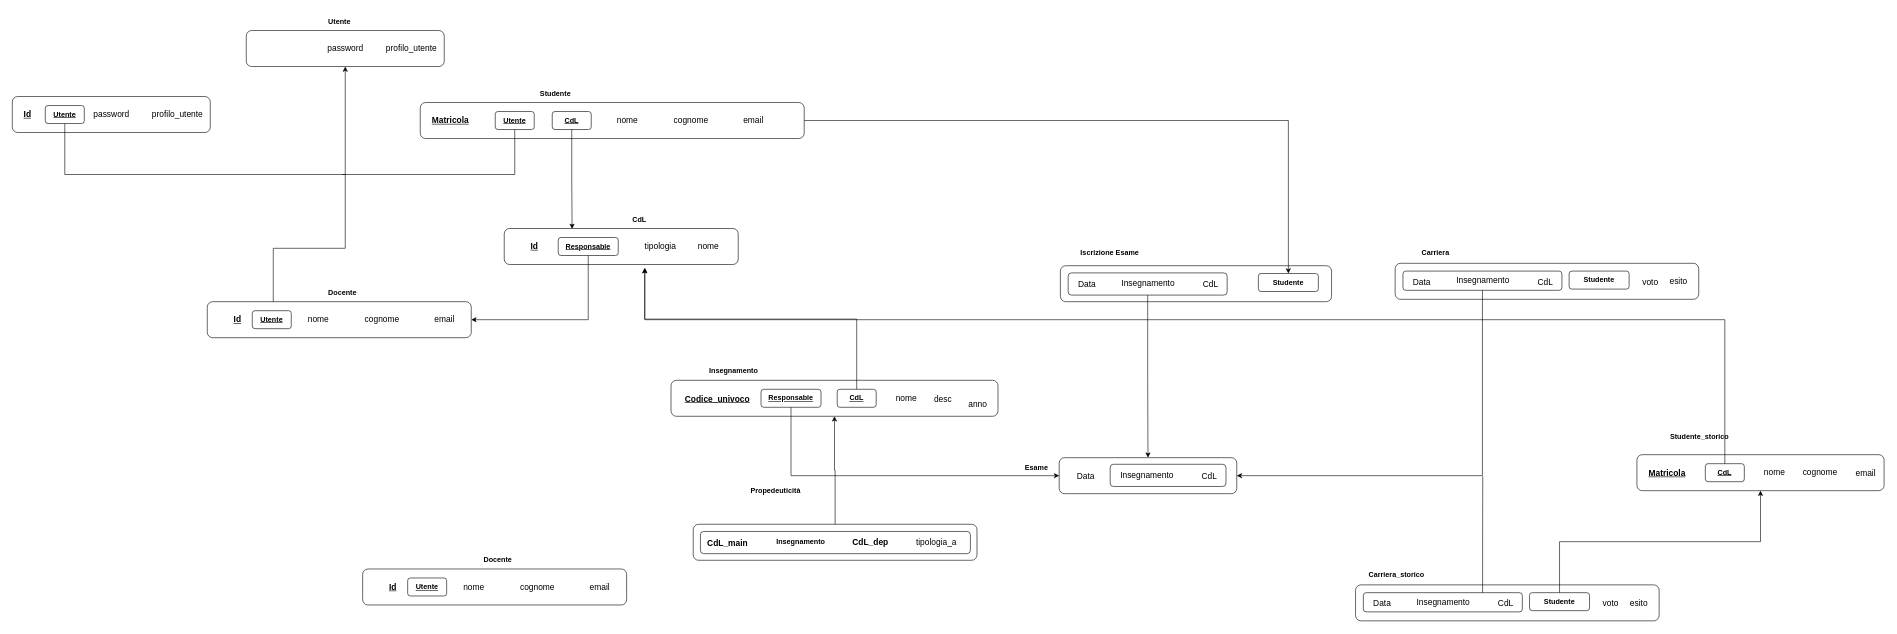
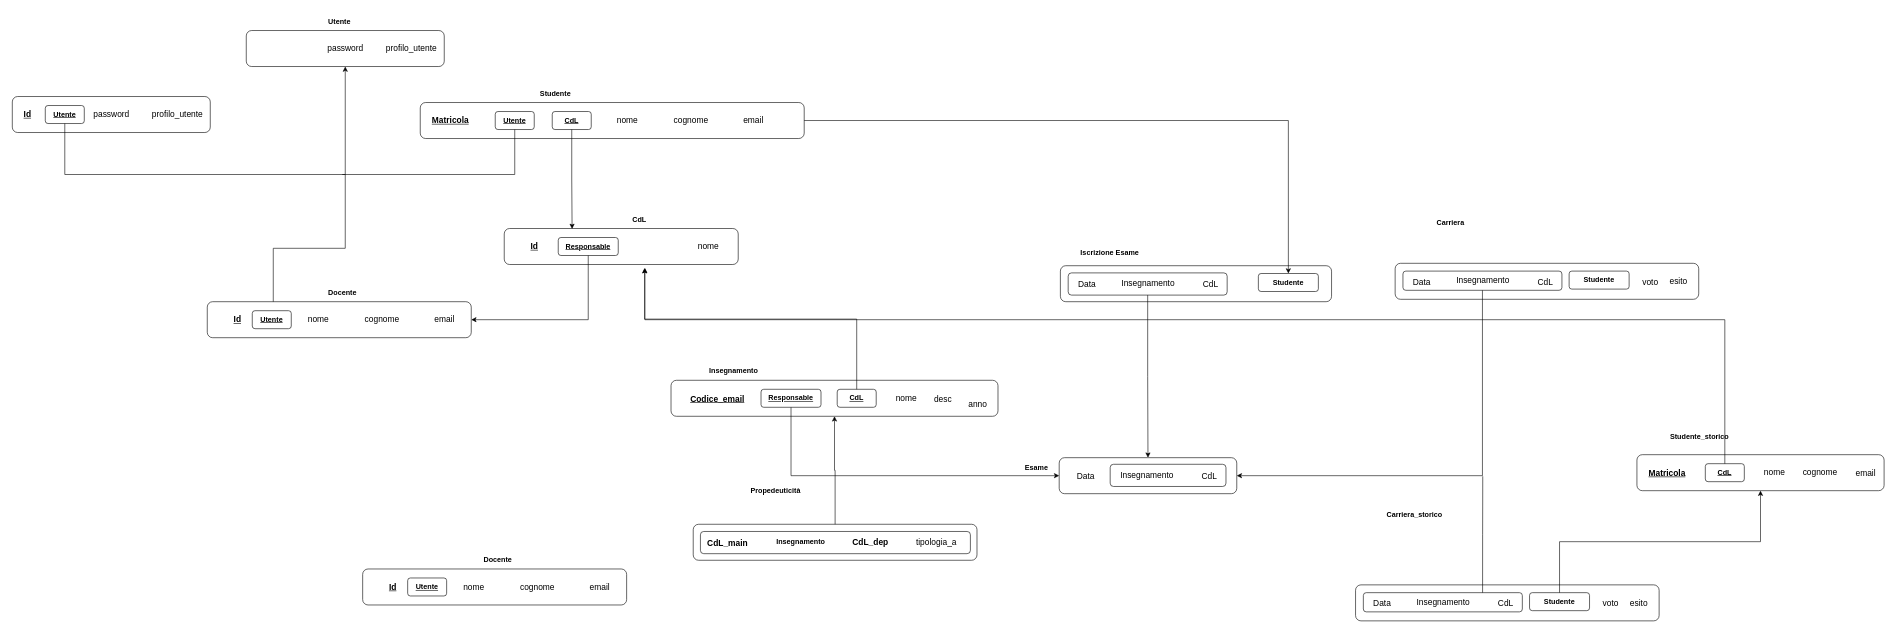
node "tipologia": removed
node "Carriera": moved (1436, 253) -> (1451, 223)
node "Codice_univoco": label "Codice_univoco" -> "Codice_email"
node "Carriera_storico": moved (1396, 575) -> (1414, 515)
